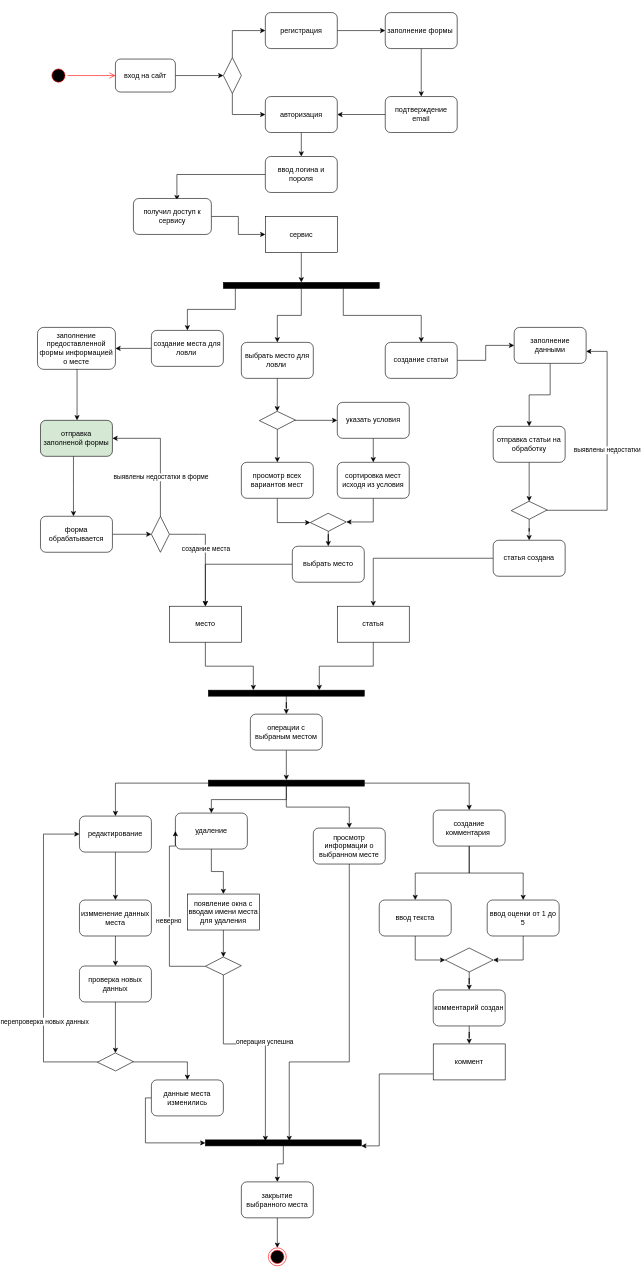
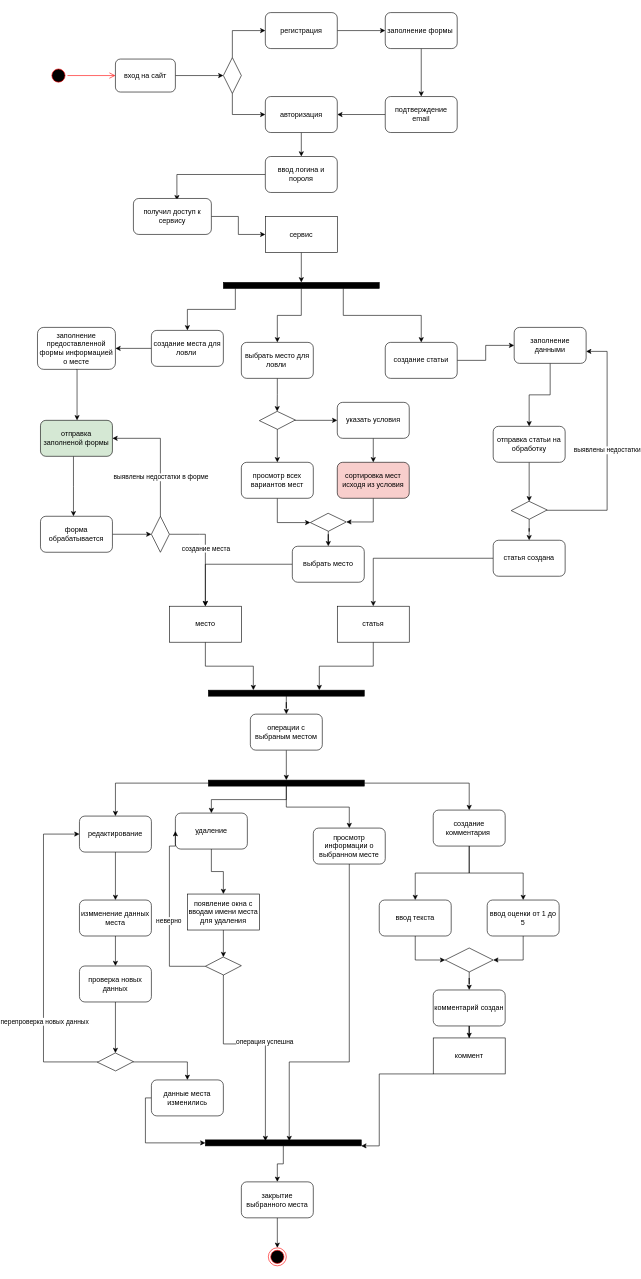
node "сортировка мест исходя из условия": fillcolor #ffffff -> #f8cecc
node "коммент": moved (470, 1062) -> (470, 1056)
